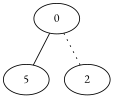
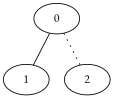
node "5": label "5" -> "1"
